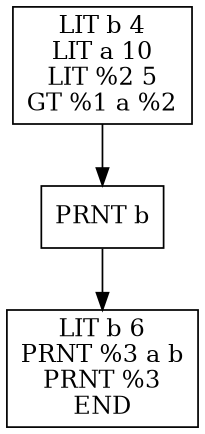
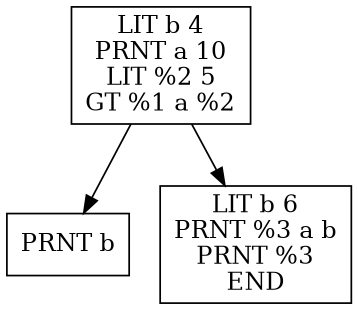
node "LIT b 4": text "LIT a 10" -> "PRNT a 10"
edge "PRNT b" -> "LIT b 6": now "LIT b 4" -> "LIT b 6"
